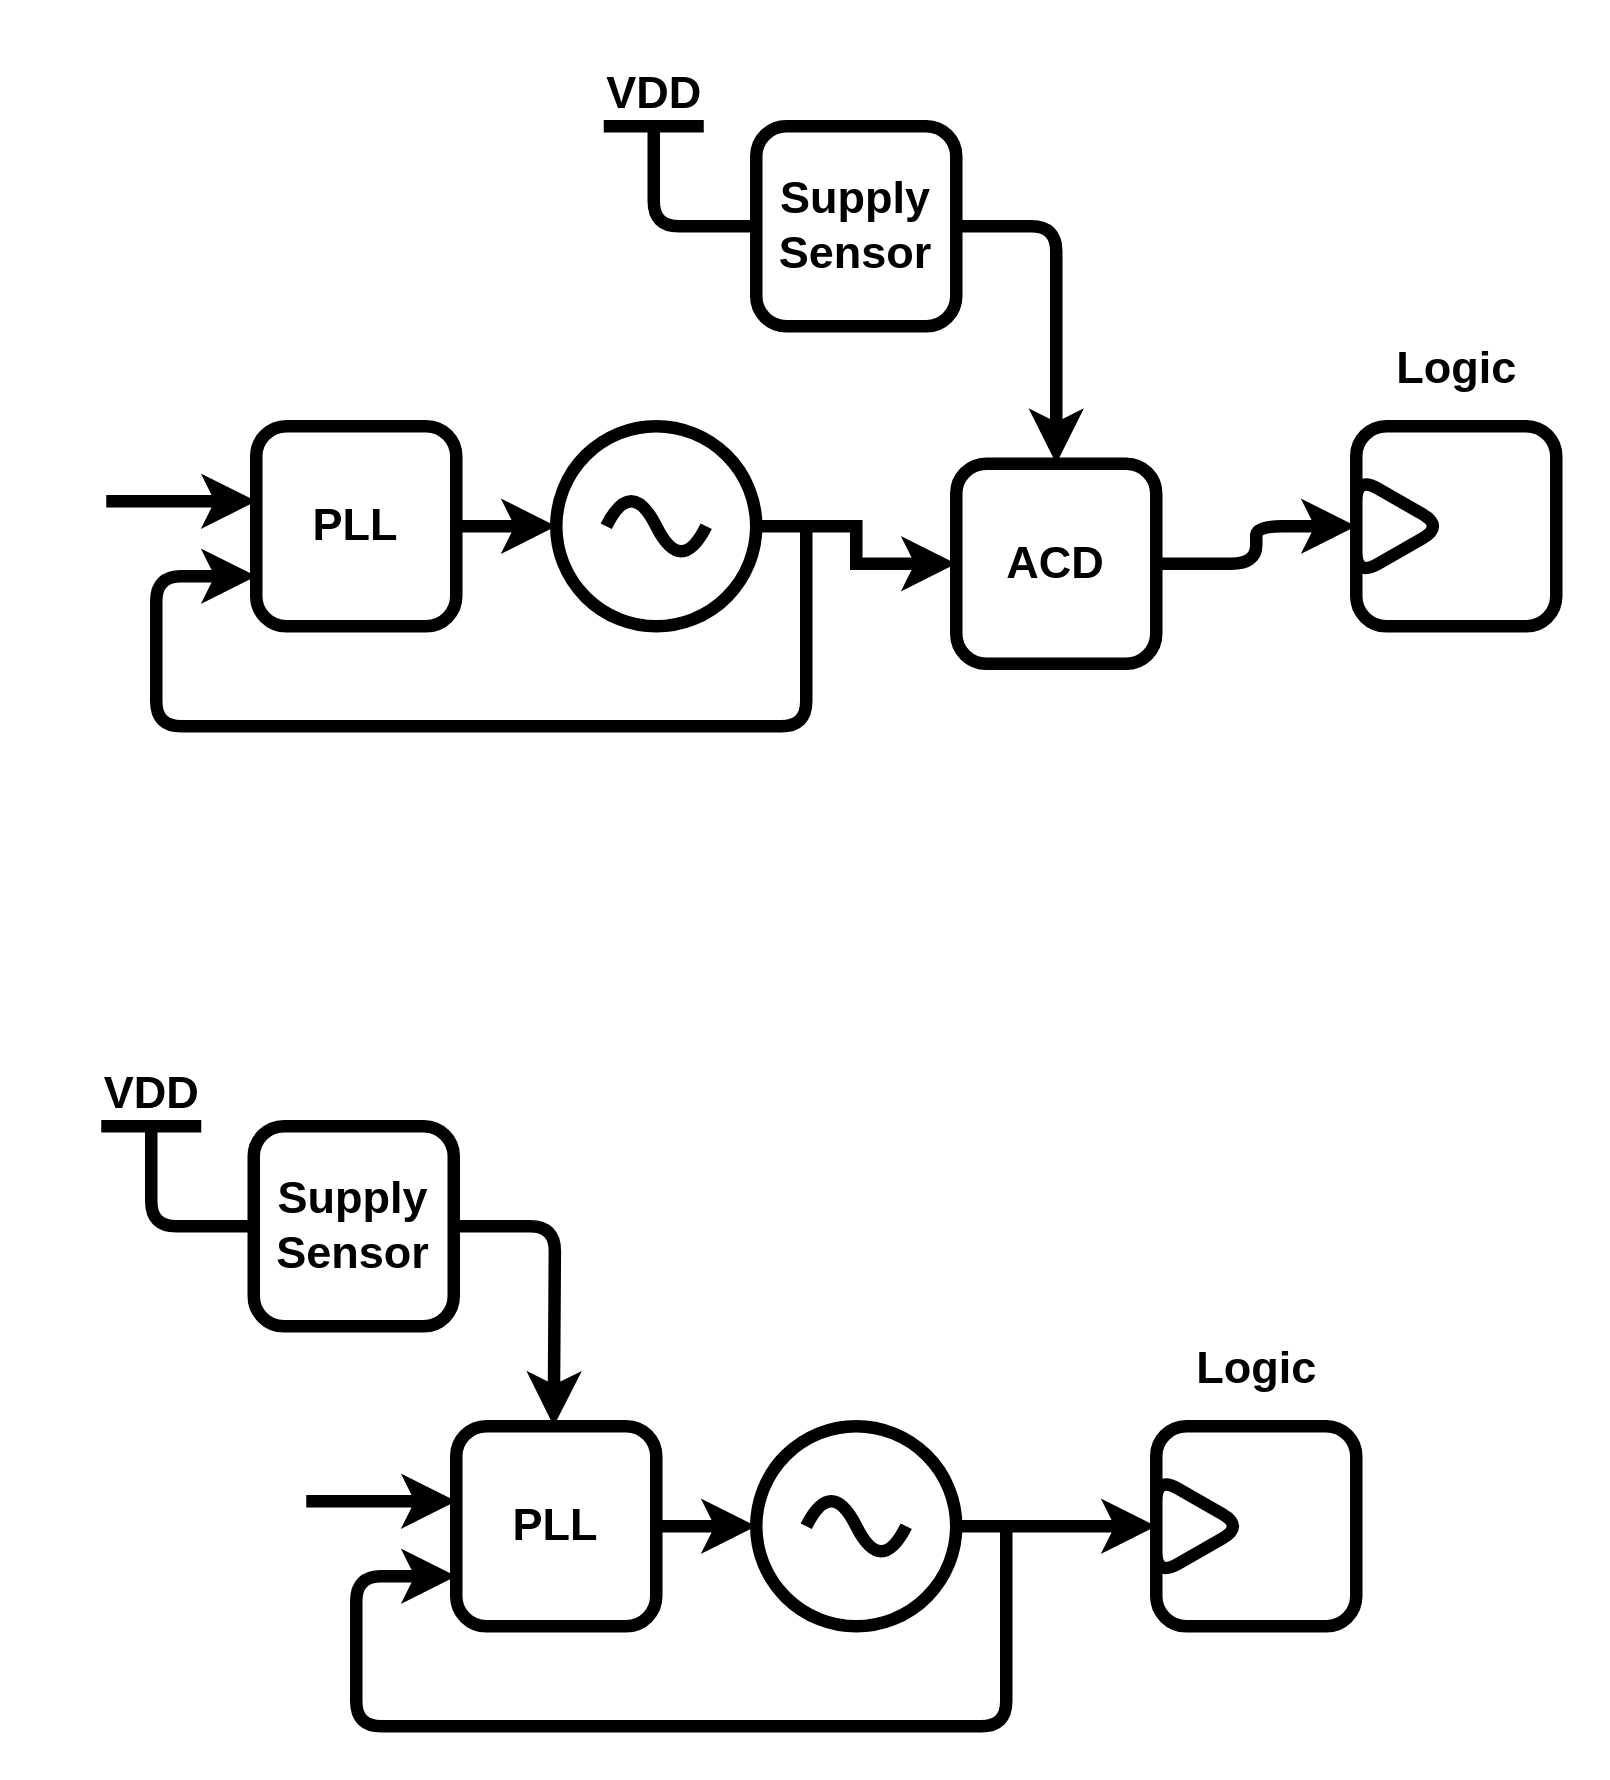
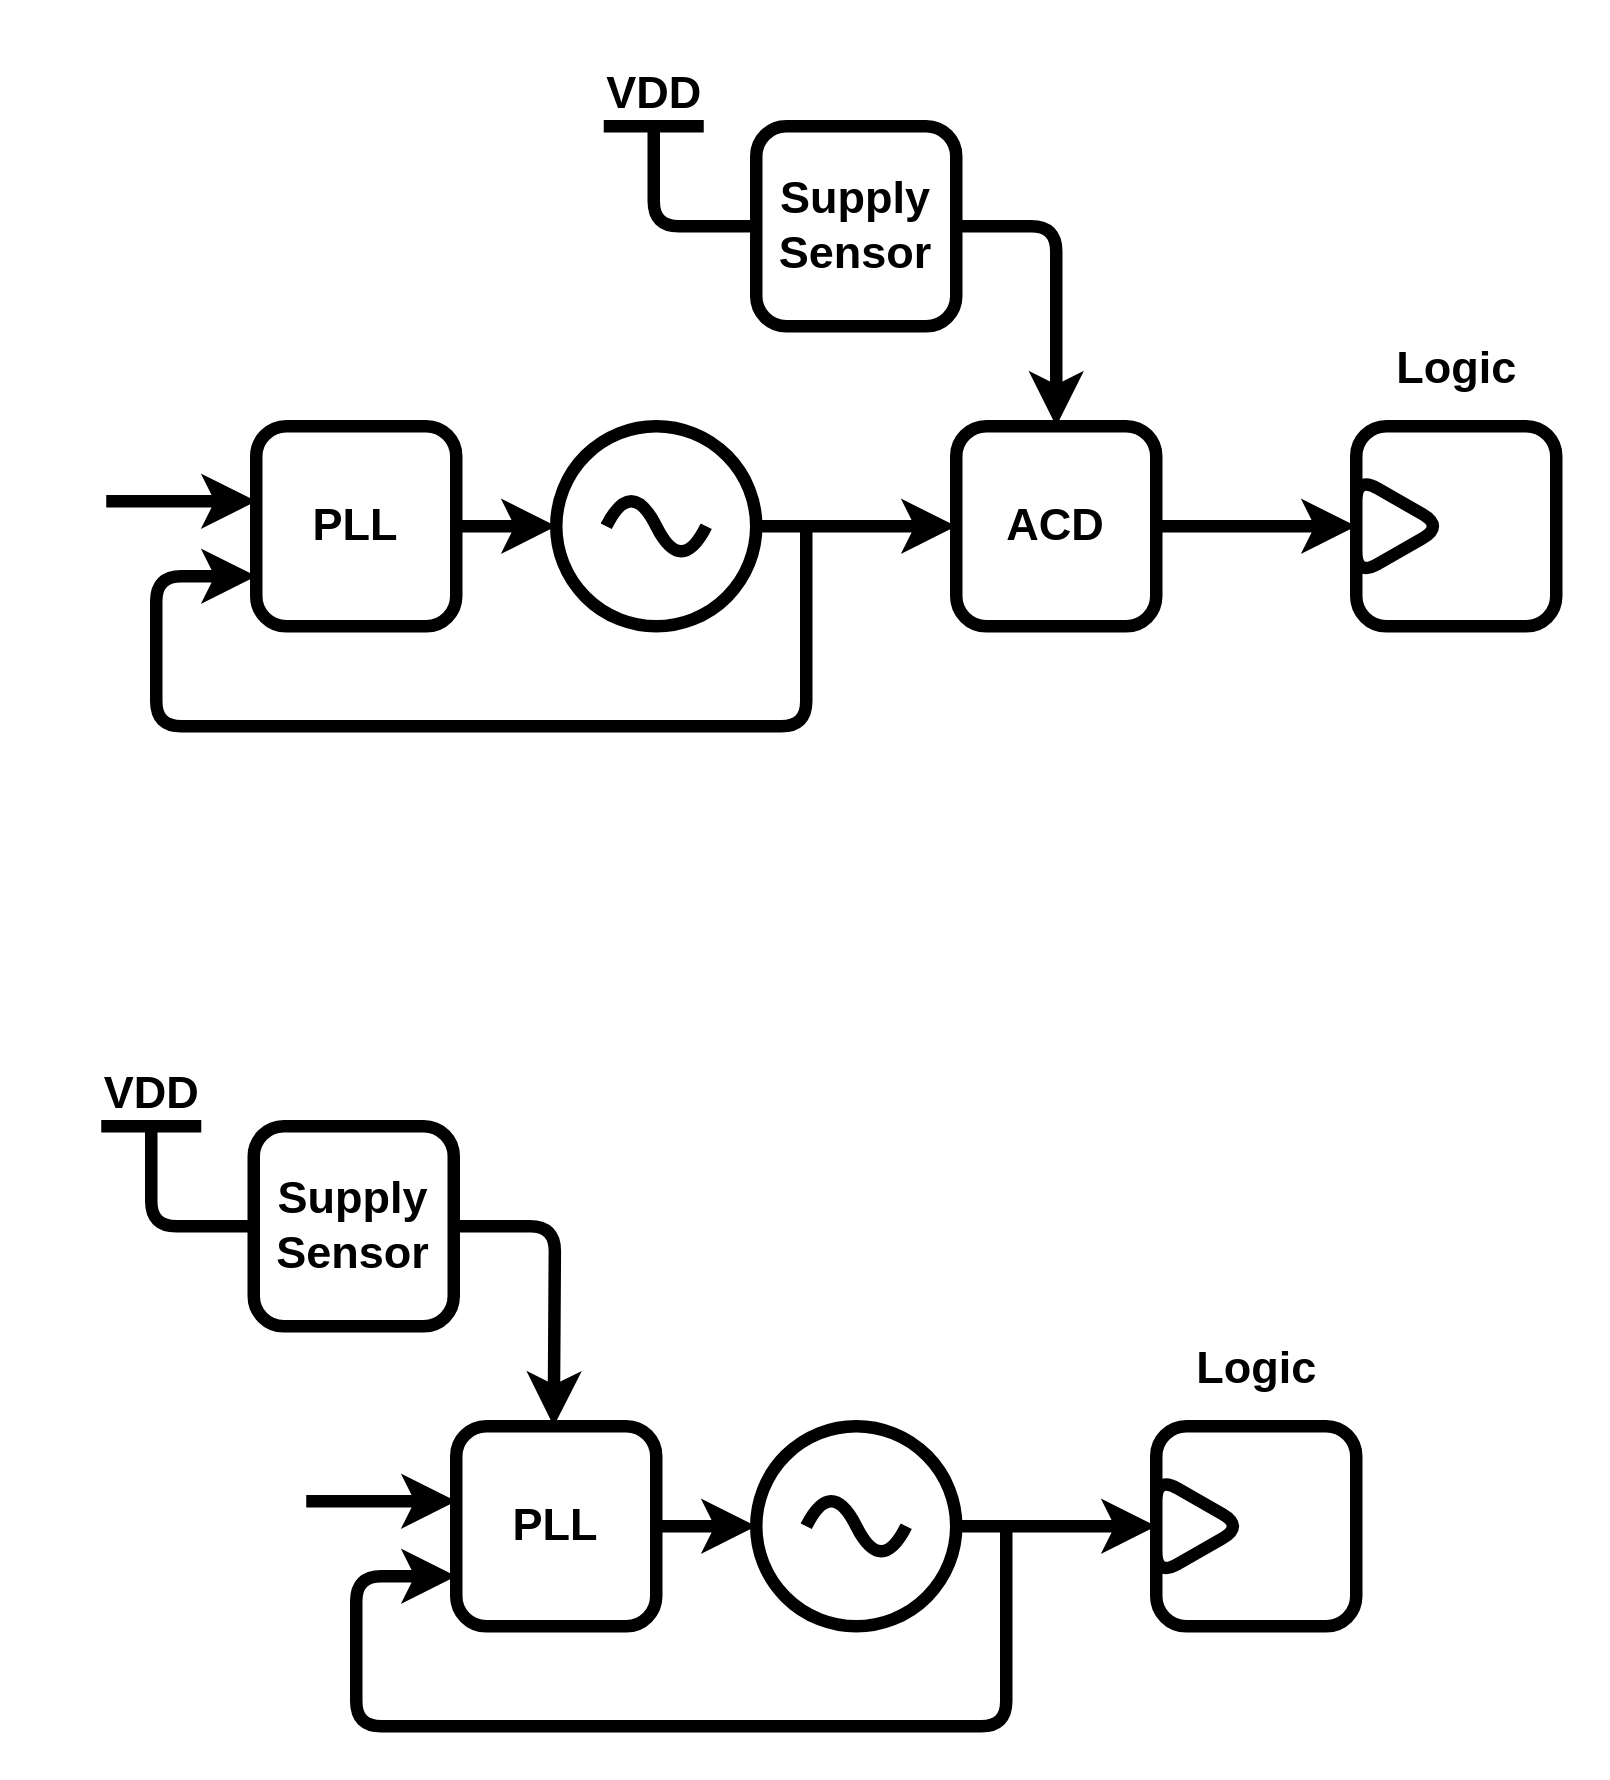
node "ACD": moved (1056, 564) -> (1056, 526)
